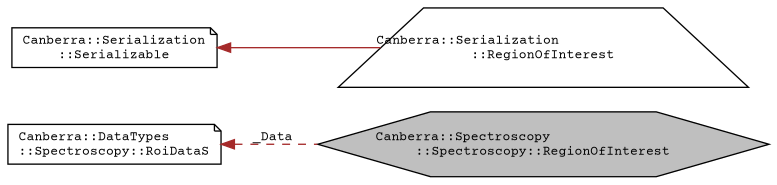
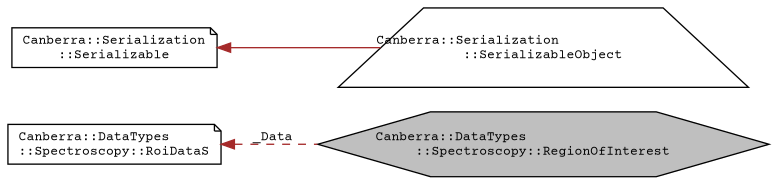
node "Canberra::Serialization ::RegionOfInterest": label "Canberra::Serialization ::RegionOfInterest" -> "Canberra::Serialization ::SerializableObject"
node "Canberra::Spectroscopy ::Spectroscopy::RegionOfInterest": label "Canberra::Spectroscopy ::Spectroscopy::RegionOfInterest" -> "Canberra::DataTypes ::Spectroscopy::RegionOfInterest"
